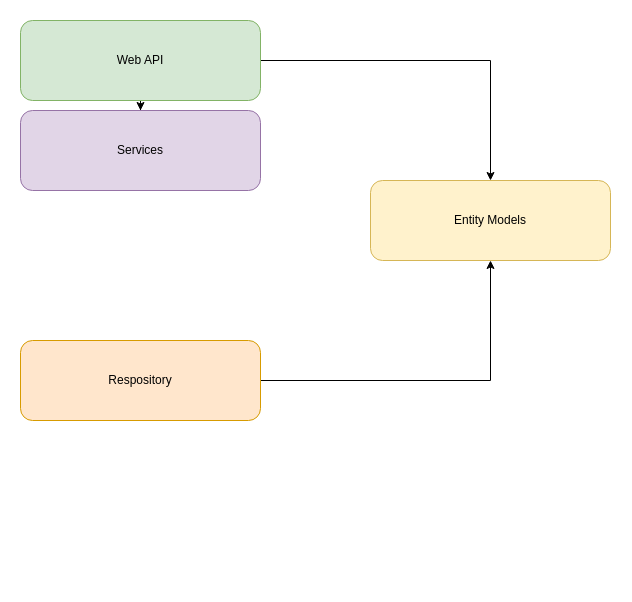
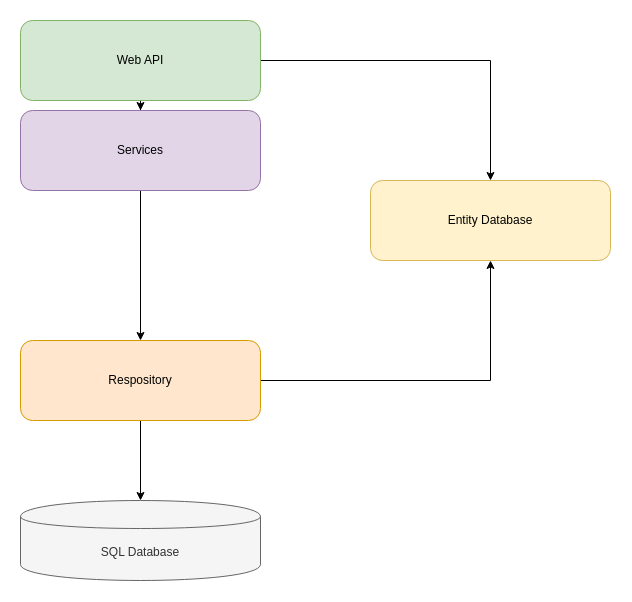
node "Entity Models": label "Entity Models" -> "Entity Database"
edge "Services" -> "Respository": added
edge "Respository" -> "SQL Database": added
node "SQL Database": added
